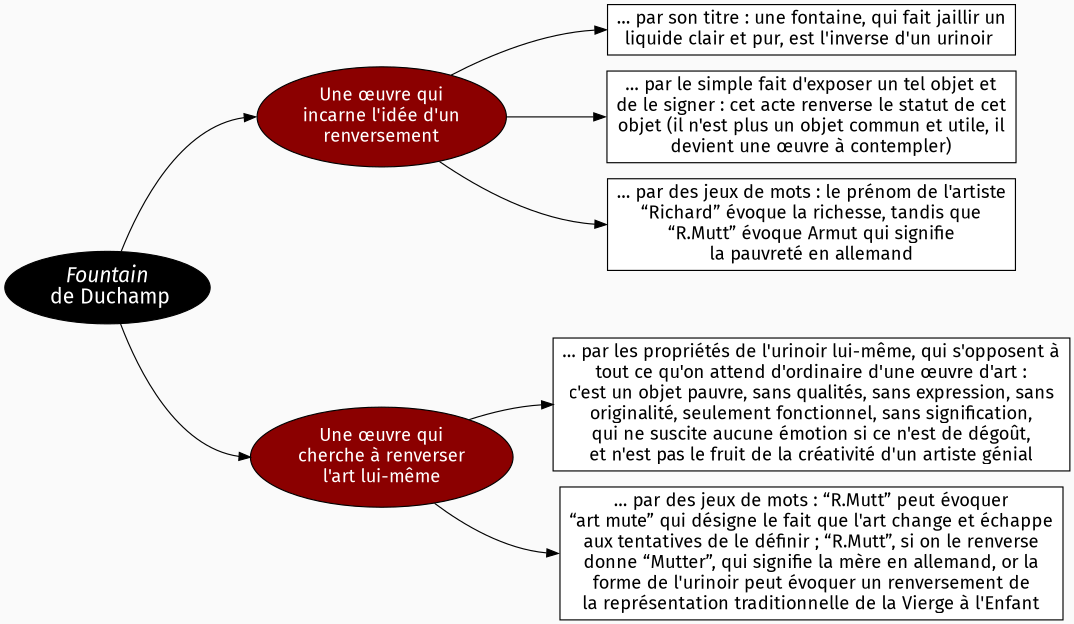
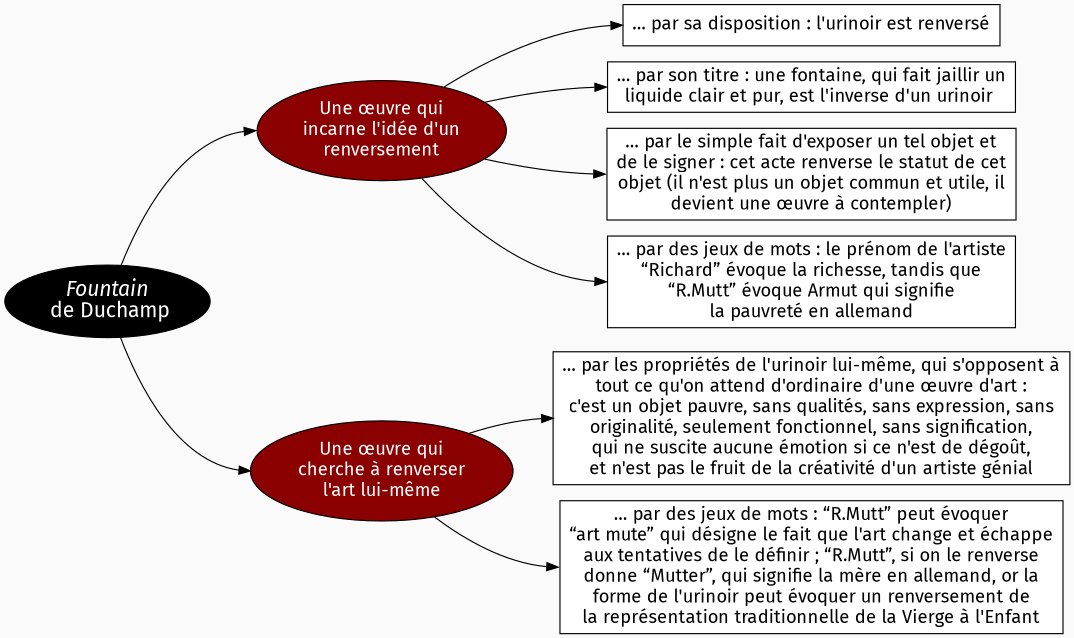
node "… par sa disposition : l'urinoir est renversé": added
